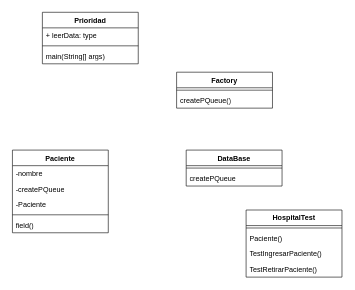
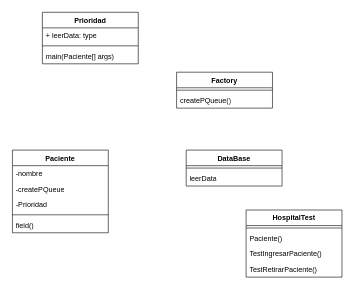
node "main(String[] args)": label "main(String[] args)" -> "main(Paciente[] args)"
node "createPQueue": label "createPQueue" -> "leerData"
node "-Paciente": label "-Paciente" -> "-Prioridad"
